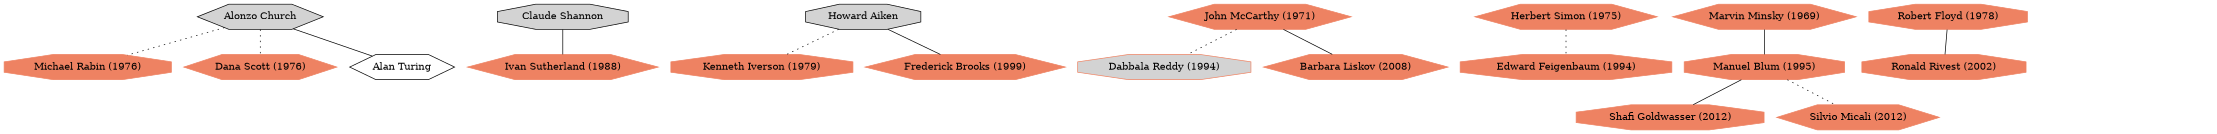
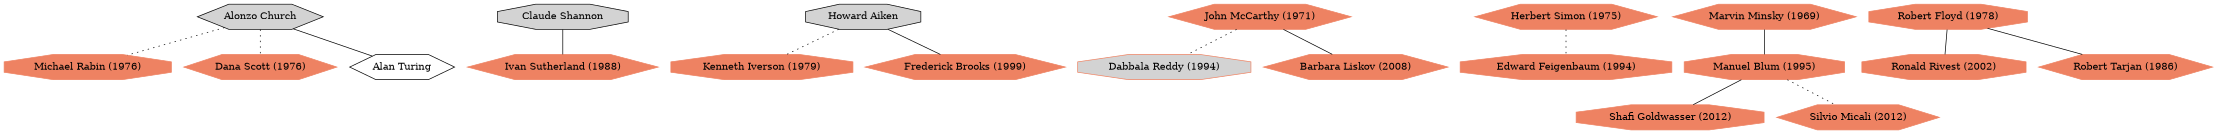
node "Robert Tarjan (1986)": added
